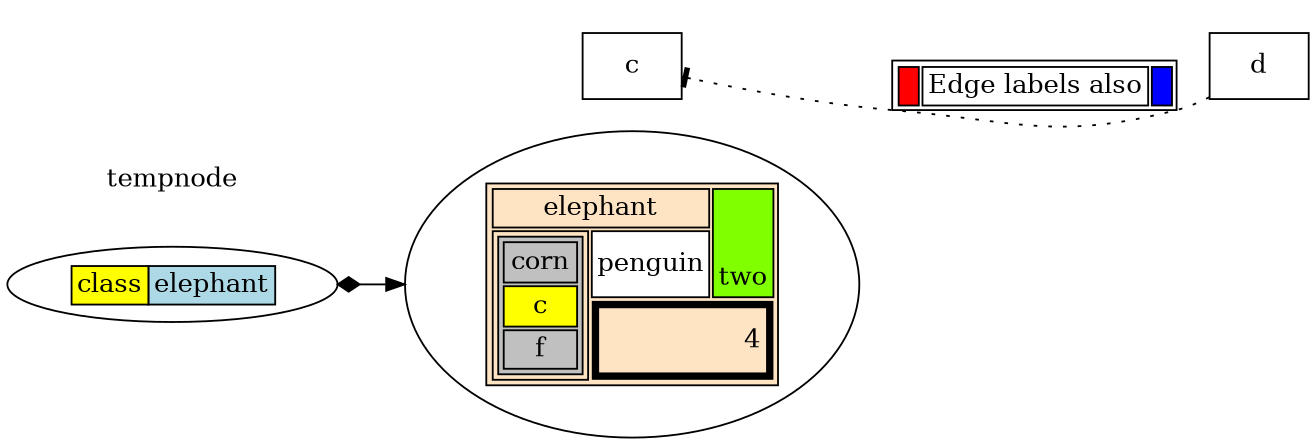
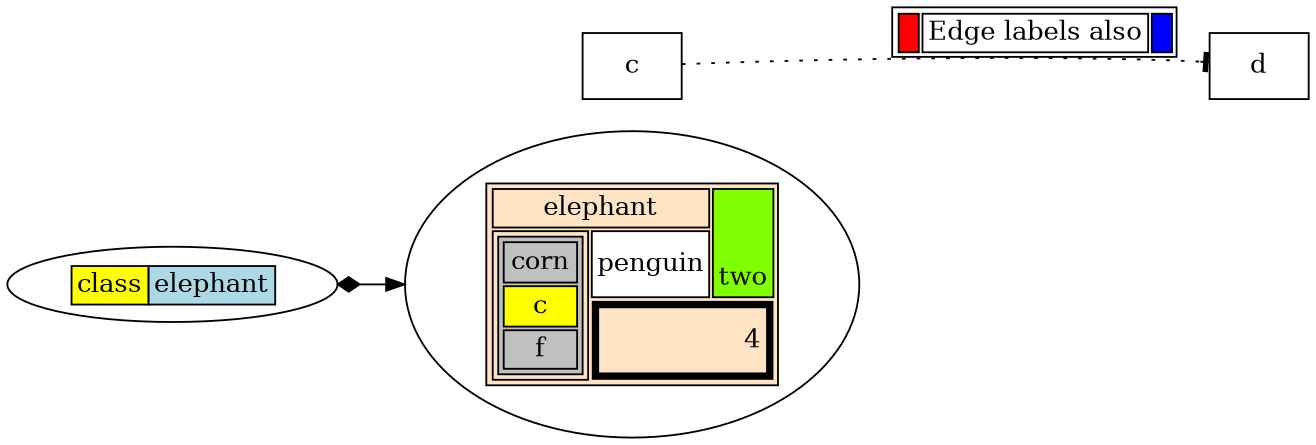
edge "d" -> "c": reversed
node "tempnode": removed
